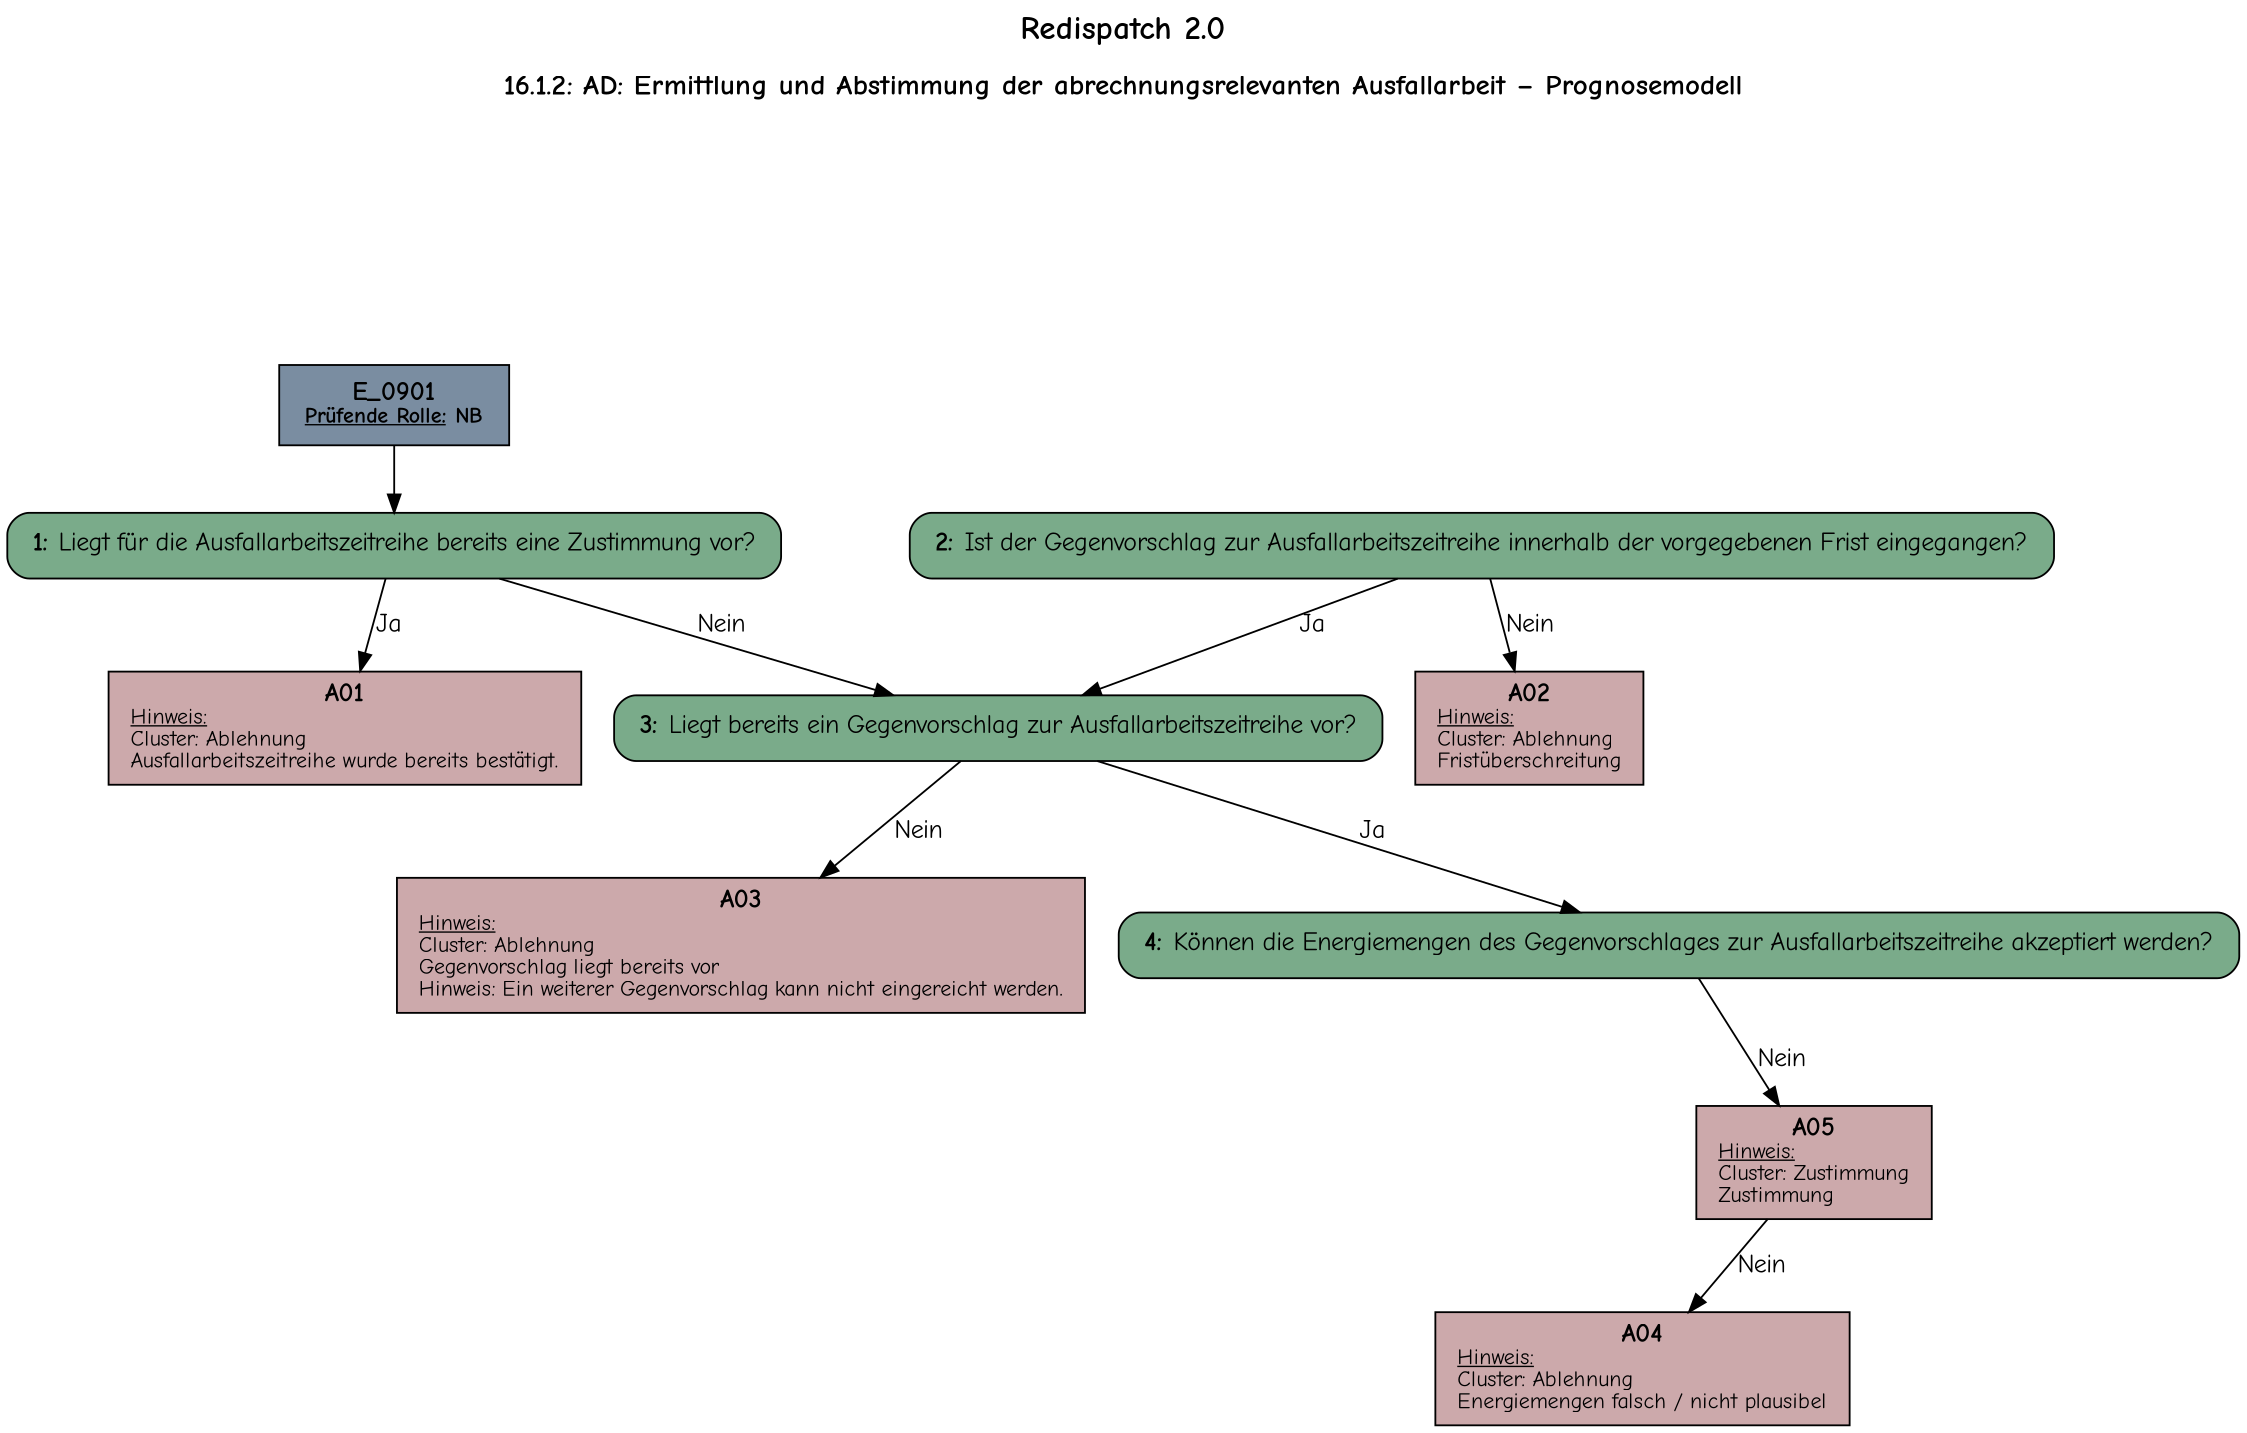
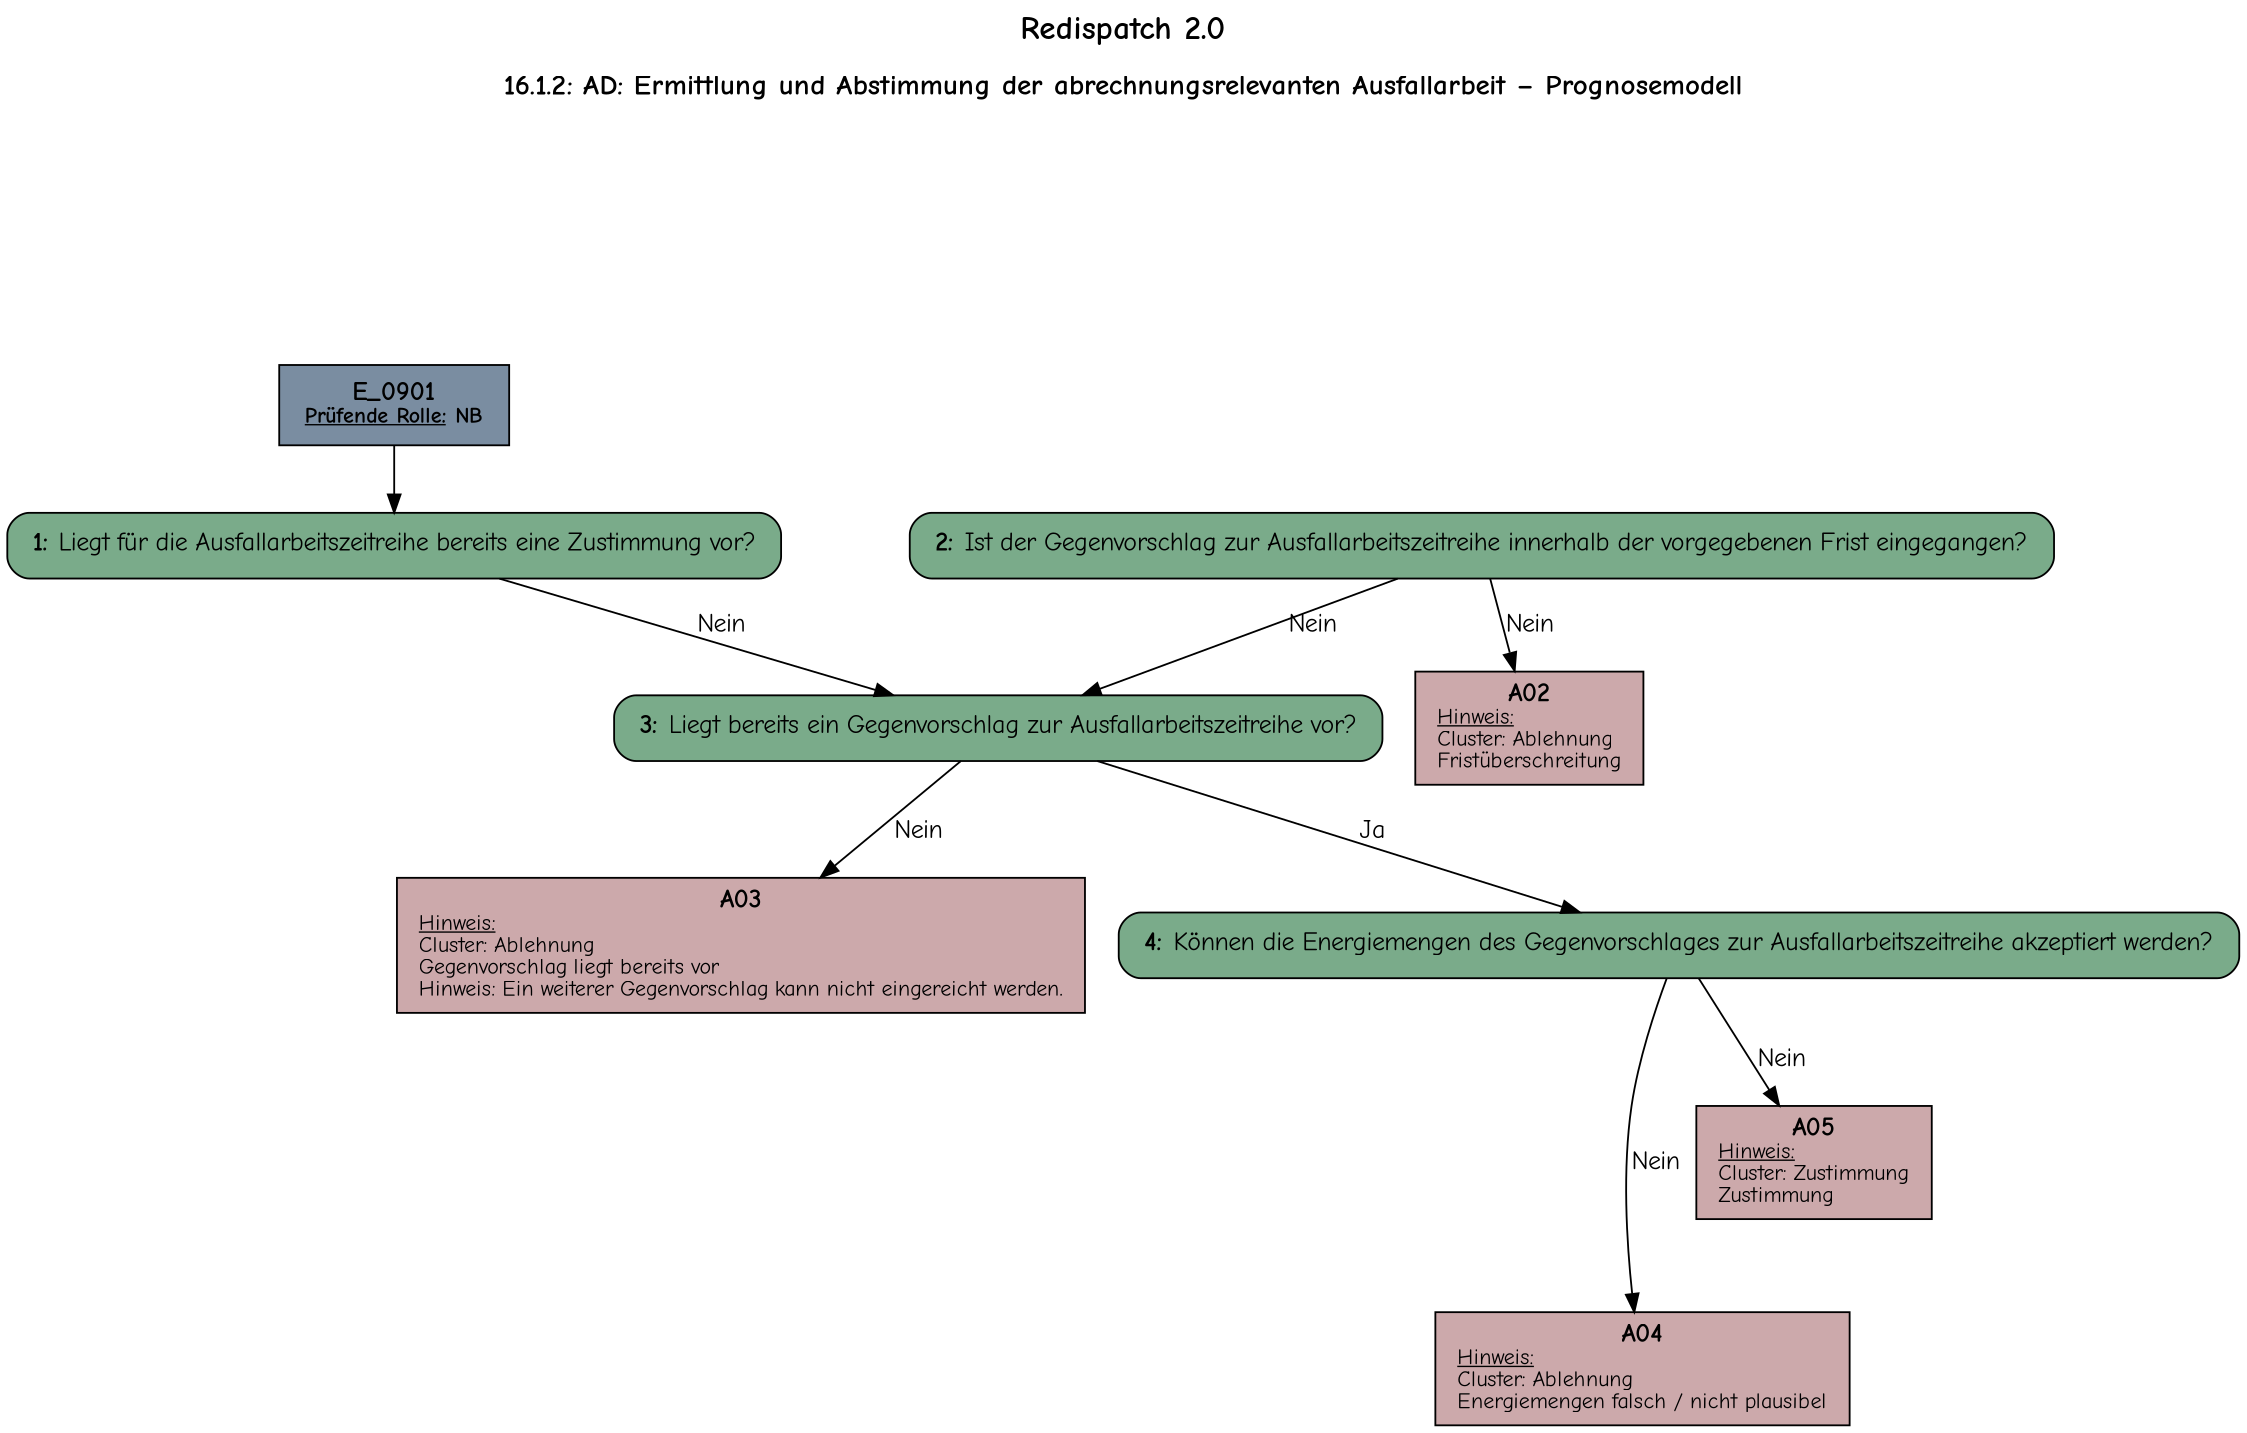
edge "2:" -> "3:": label "Ja" -> "Nein"
node "A01": removed
edge "A05" -> "A04": now "4:" -> "A04"
